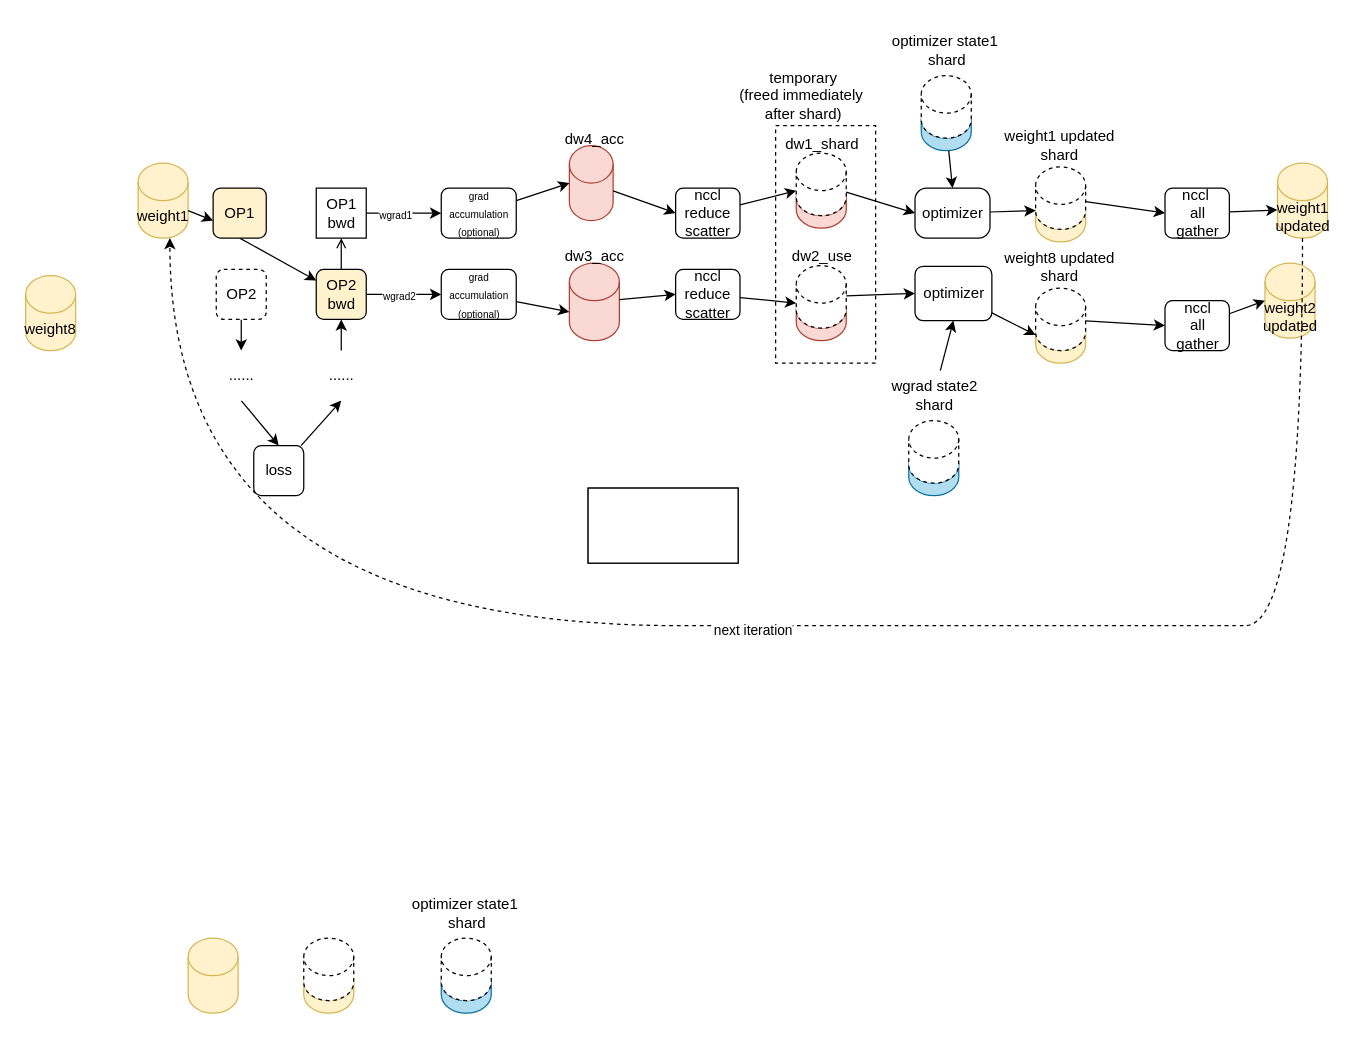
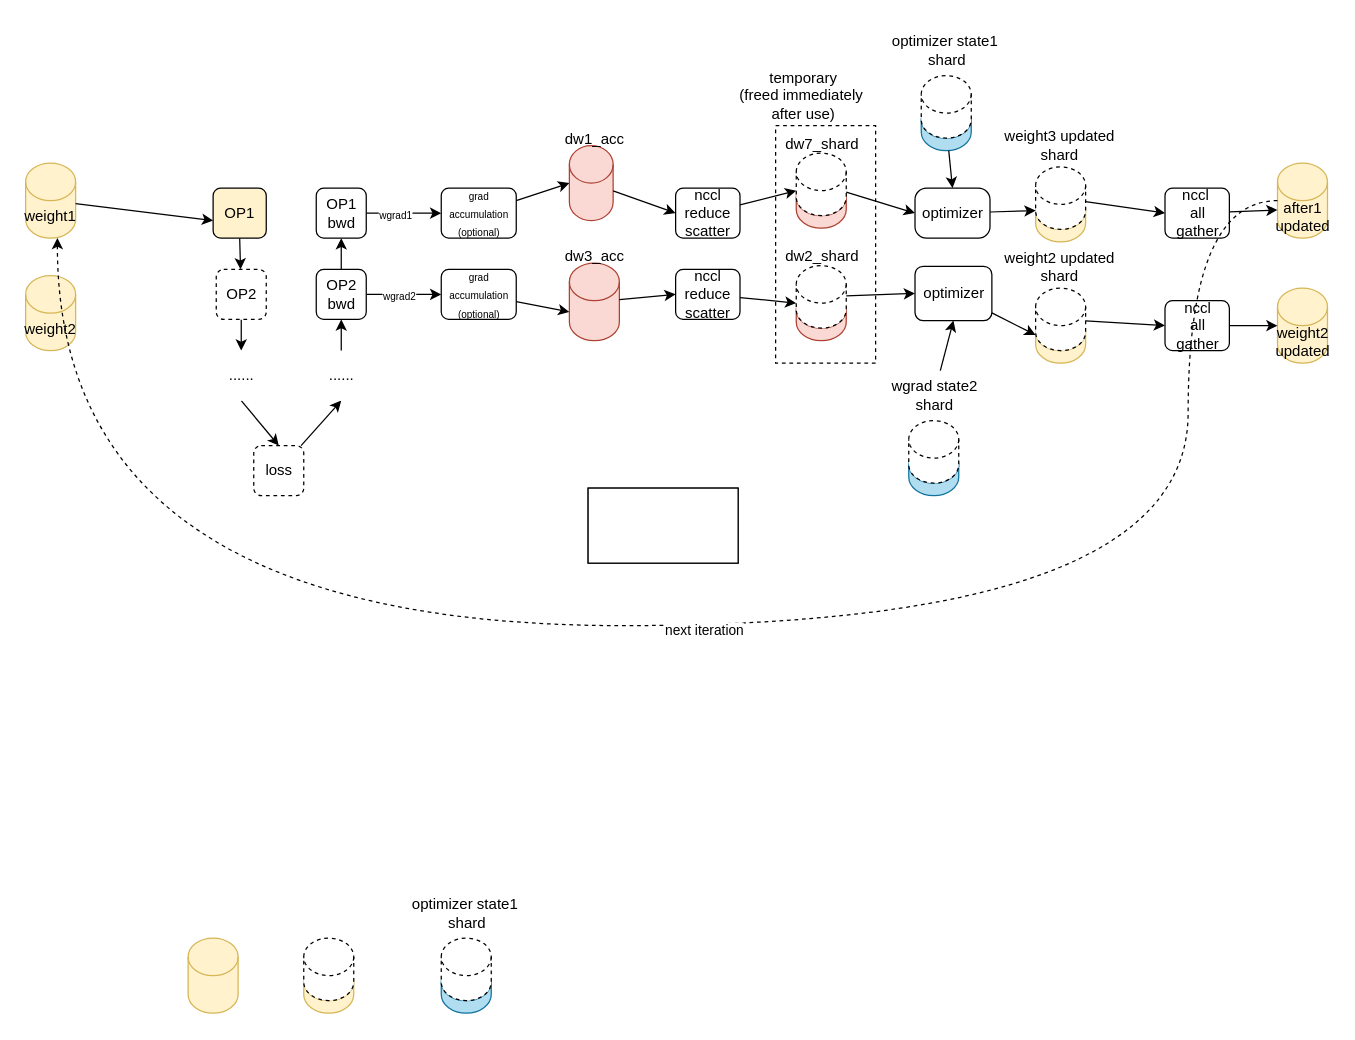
node "temporary (freed immediately after shard)": label "temporary (freed immediately after shard)" -> "temporary (freed immediately after use)"
node "dw4_acc": label "dw4_acc" -> "dw1_acc"
node "dw1_shard": label "dw1_shard" -> "dw7_shard"
node "weight1 updated shard": label "weight1 updated shard" -> "weight3 updated shard"
node "weight1": moved (163, 201) -> (51, 201)
node "OP1 bwd": shape rectangle -> rounded rectangle
node "weight1 updated": label "weight1 updated" -> "after1 updated"
edge "OP2 bwd" -> "OP1 bwd": arrowhead open -> classic
edge "OP1" -> "OP2 bwd": now "OP1" -> "OP2"
node "dw2_use": label "dw2_use" -> "dw2_shard"
node "weight8 updated shard": label "weight8 updated shard" -> "weight2 updated shard"
node "OP2 bwd": fillcolor #fff2cc -> #ffffff
node "weight2 updated": moved (1290, 301) -> (1303, 326)
node "weight8": label "weight8" -> "weight2"
node "loss": style solid -> dashed
